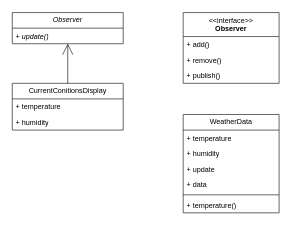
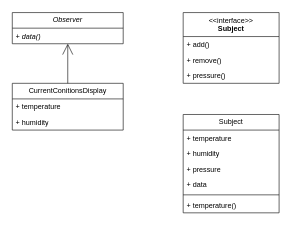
node "<<interface>> Observer": label "<<interface>> Observer" -> "<<interface>> Subject"
node "+ update()": label "+ update()" -> "+ data()"
node "+ publish()": label "+ publish()" -> "+ pressure()"
node "WeatherData": label "WeatherData" -> "Subject"
node "+ update": label "+ update" -> "+ pressure"
